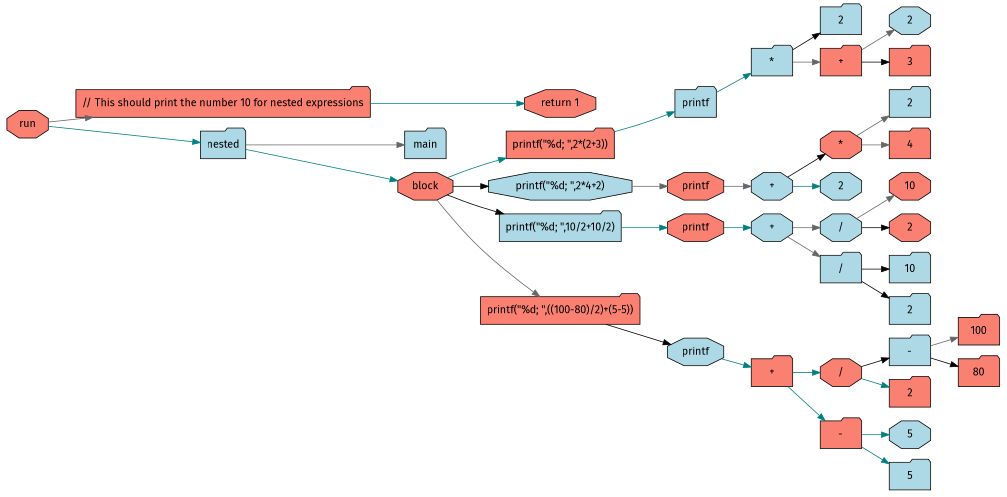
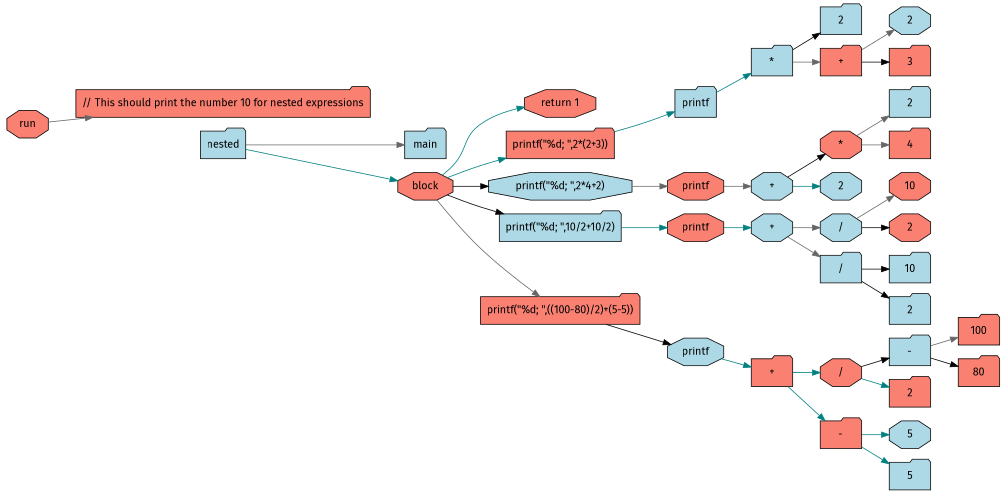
edge "// This should print the number 10 for nested expressions" -> "return 1": now "block" -> "return 1"
edge "run" -> "nested": removed
